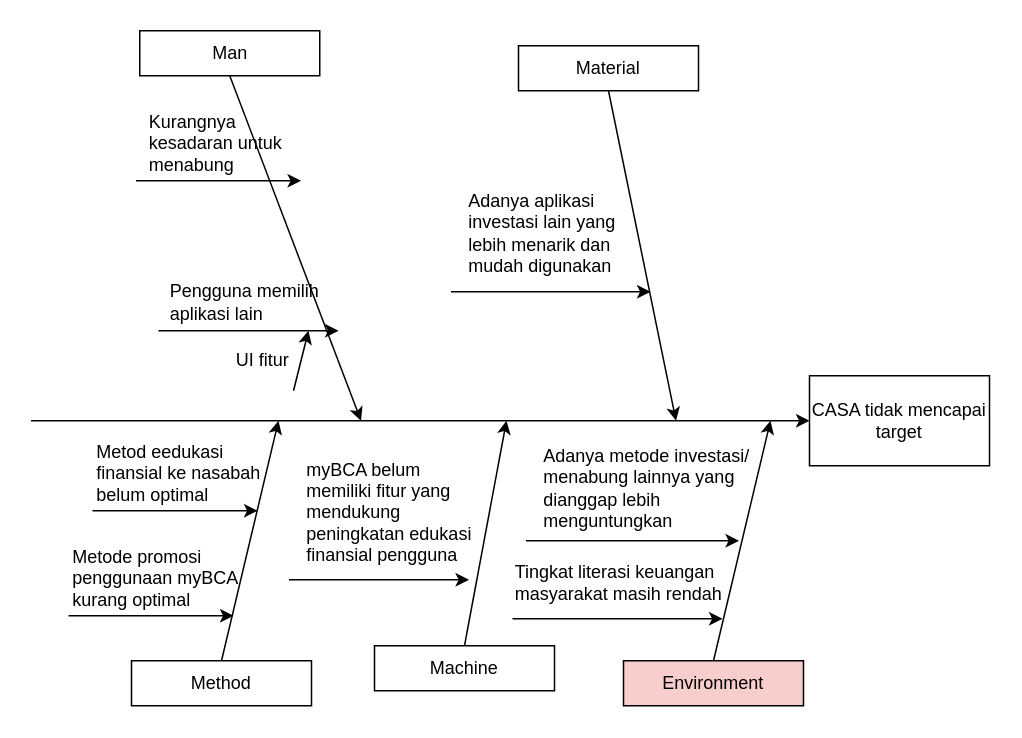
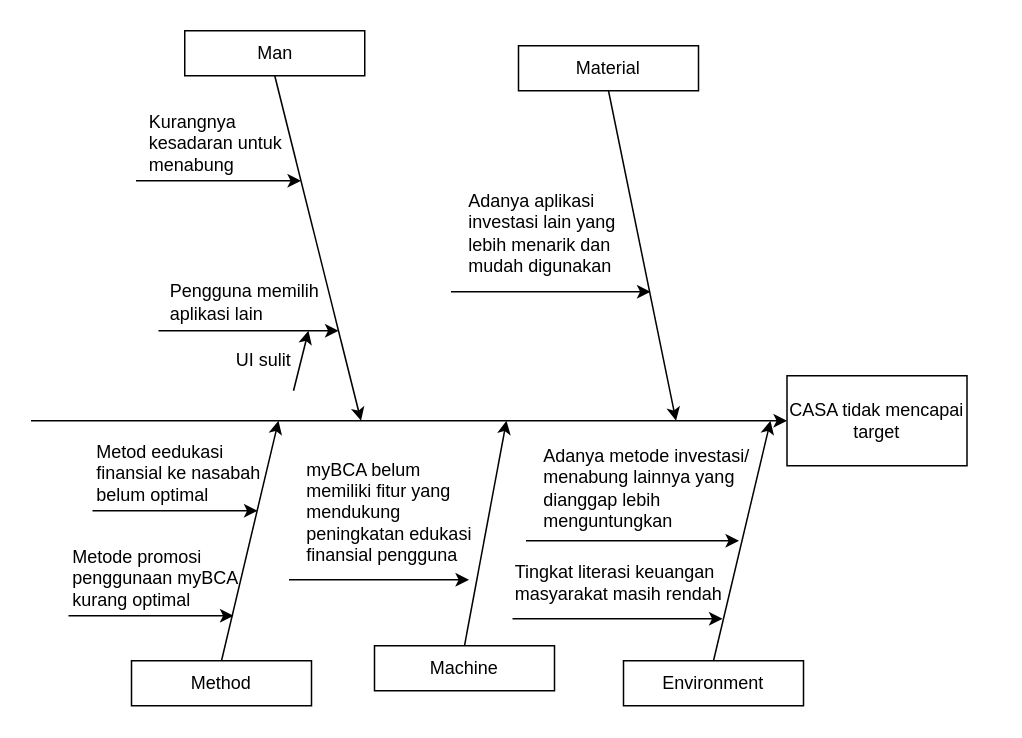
node "Man": moved (230, 53) -> (275, 53)
node "UI fitur": label "UI fitur" -> "UI sulit"
node "CASA tidak mencapai target": moved (899, 421) -> (877, 421)
node "Environment": fillcolor #f8cecc -> #ffffff
